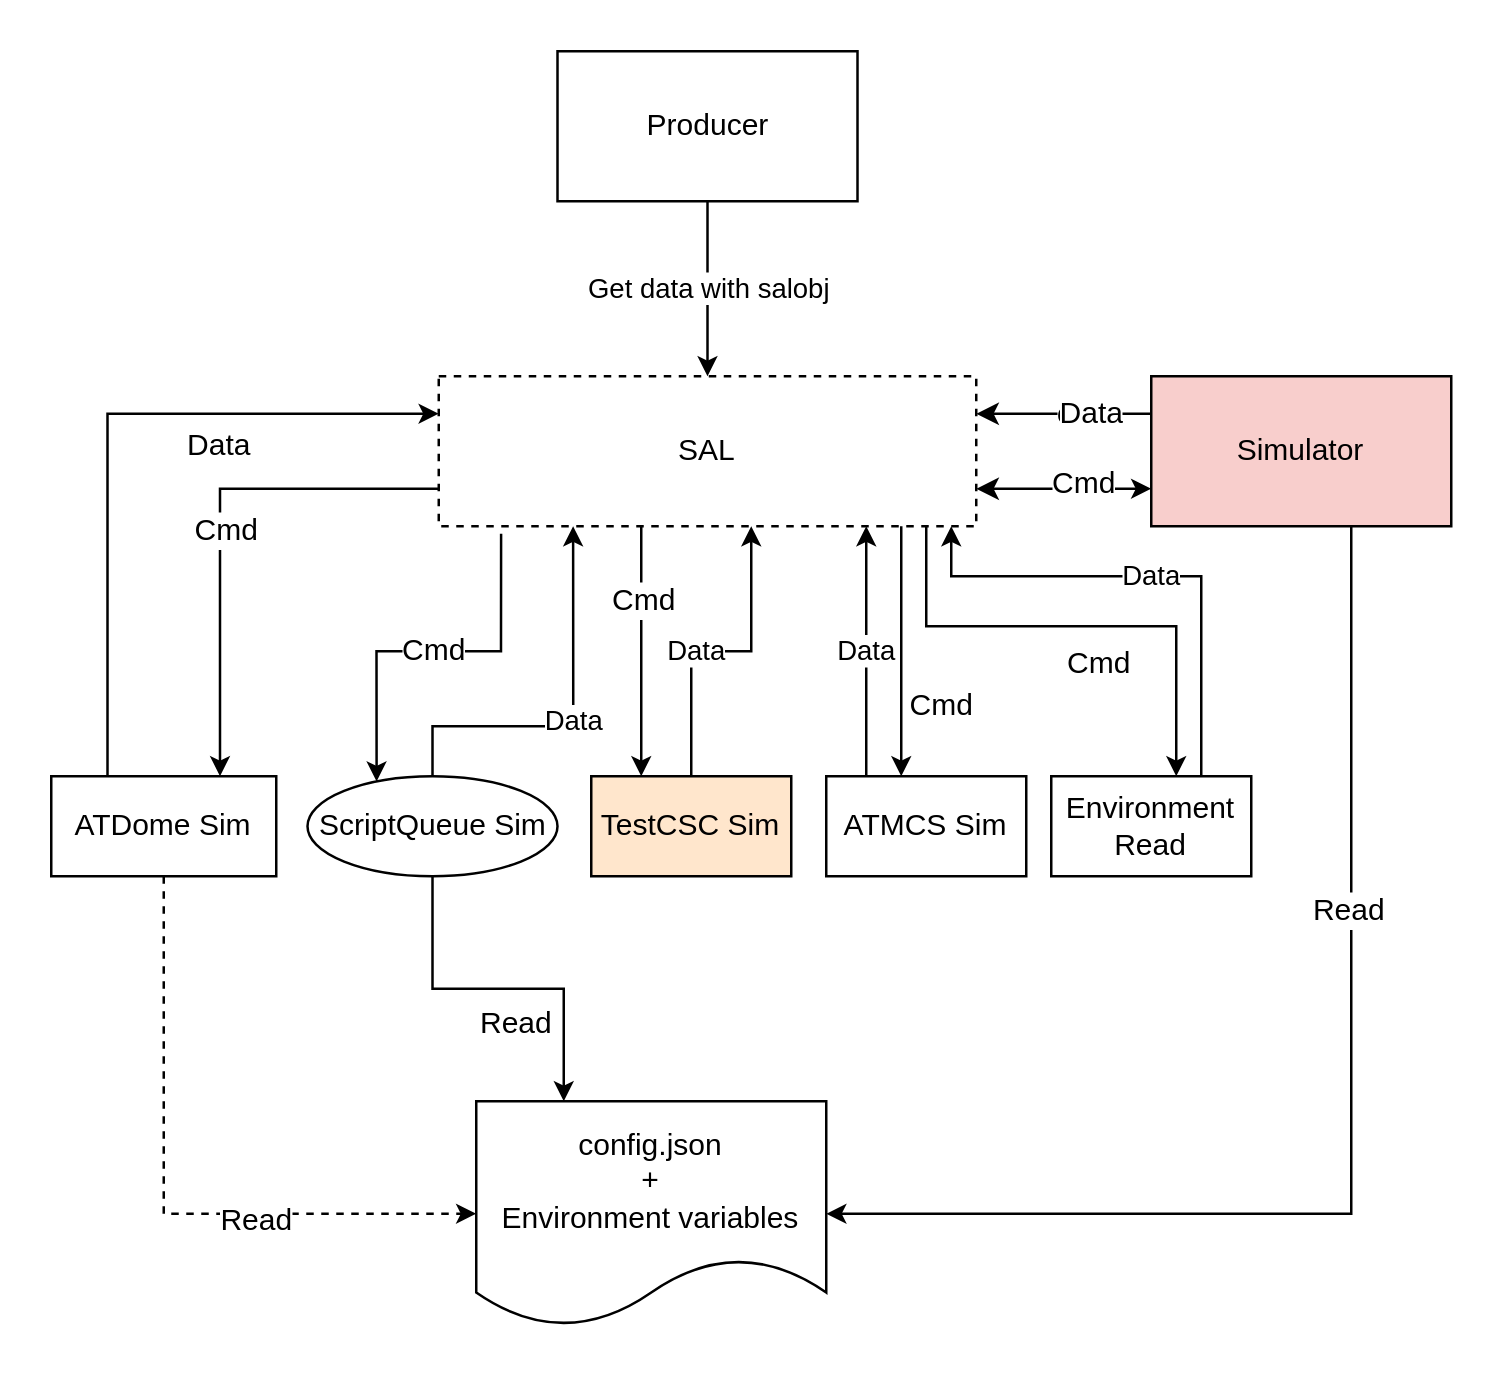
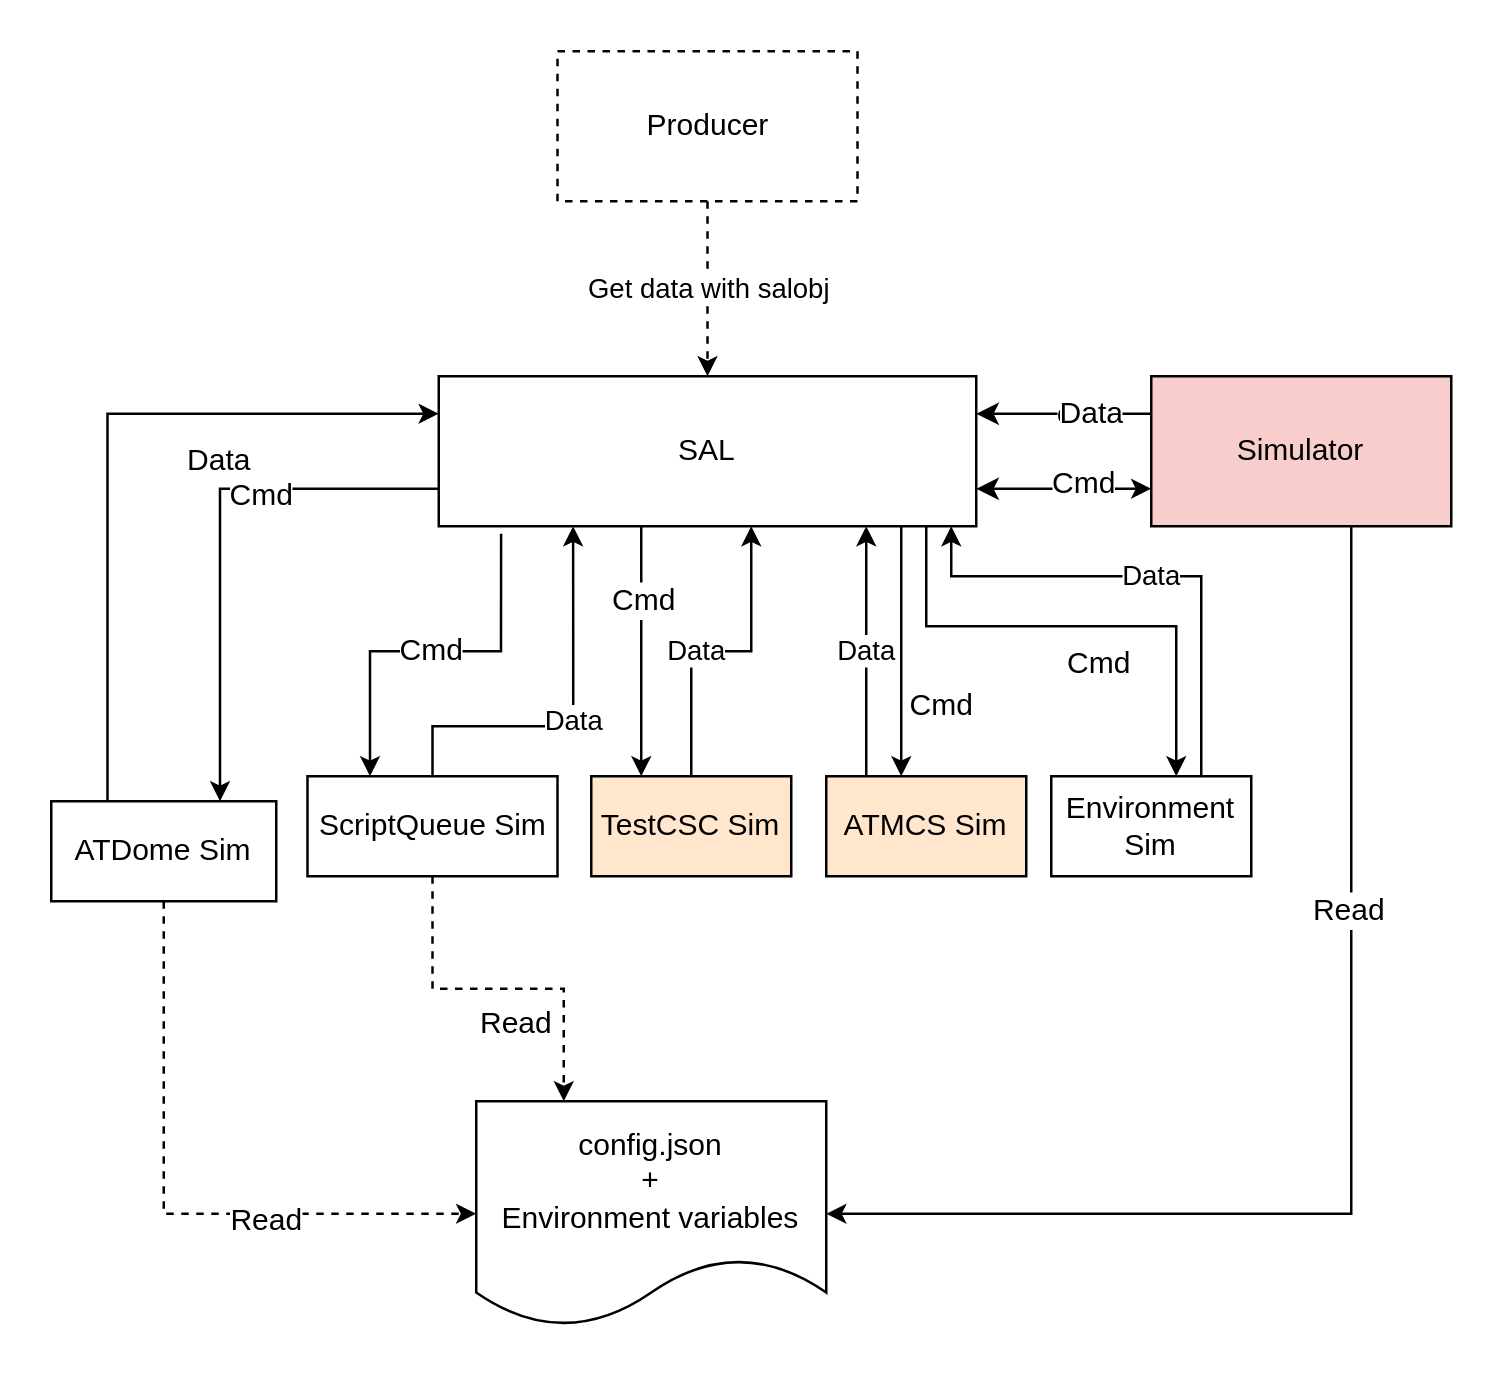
node "Producer": style solid -> dashed
edge "Producer" -> "SAL": style solid -> dashed
node "SAL": style dashed -> solid
node "ATDome Sim": moved (164, 826) -> (164, 851)
node "ScriptQueue Sim": shape ellipse -> rectangle
node "ATMCS Sim": fillcolor #ffffff -> #ffe6cc
node "Environment Read": label "Environment Read" -> "Environment Sim"
edge "ScriptQueue Sim" -> "config.json + Environment variables": style solid -> dashed
